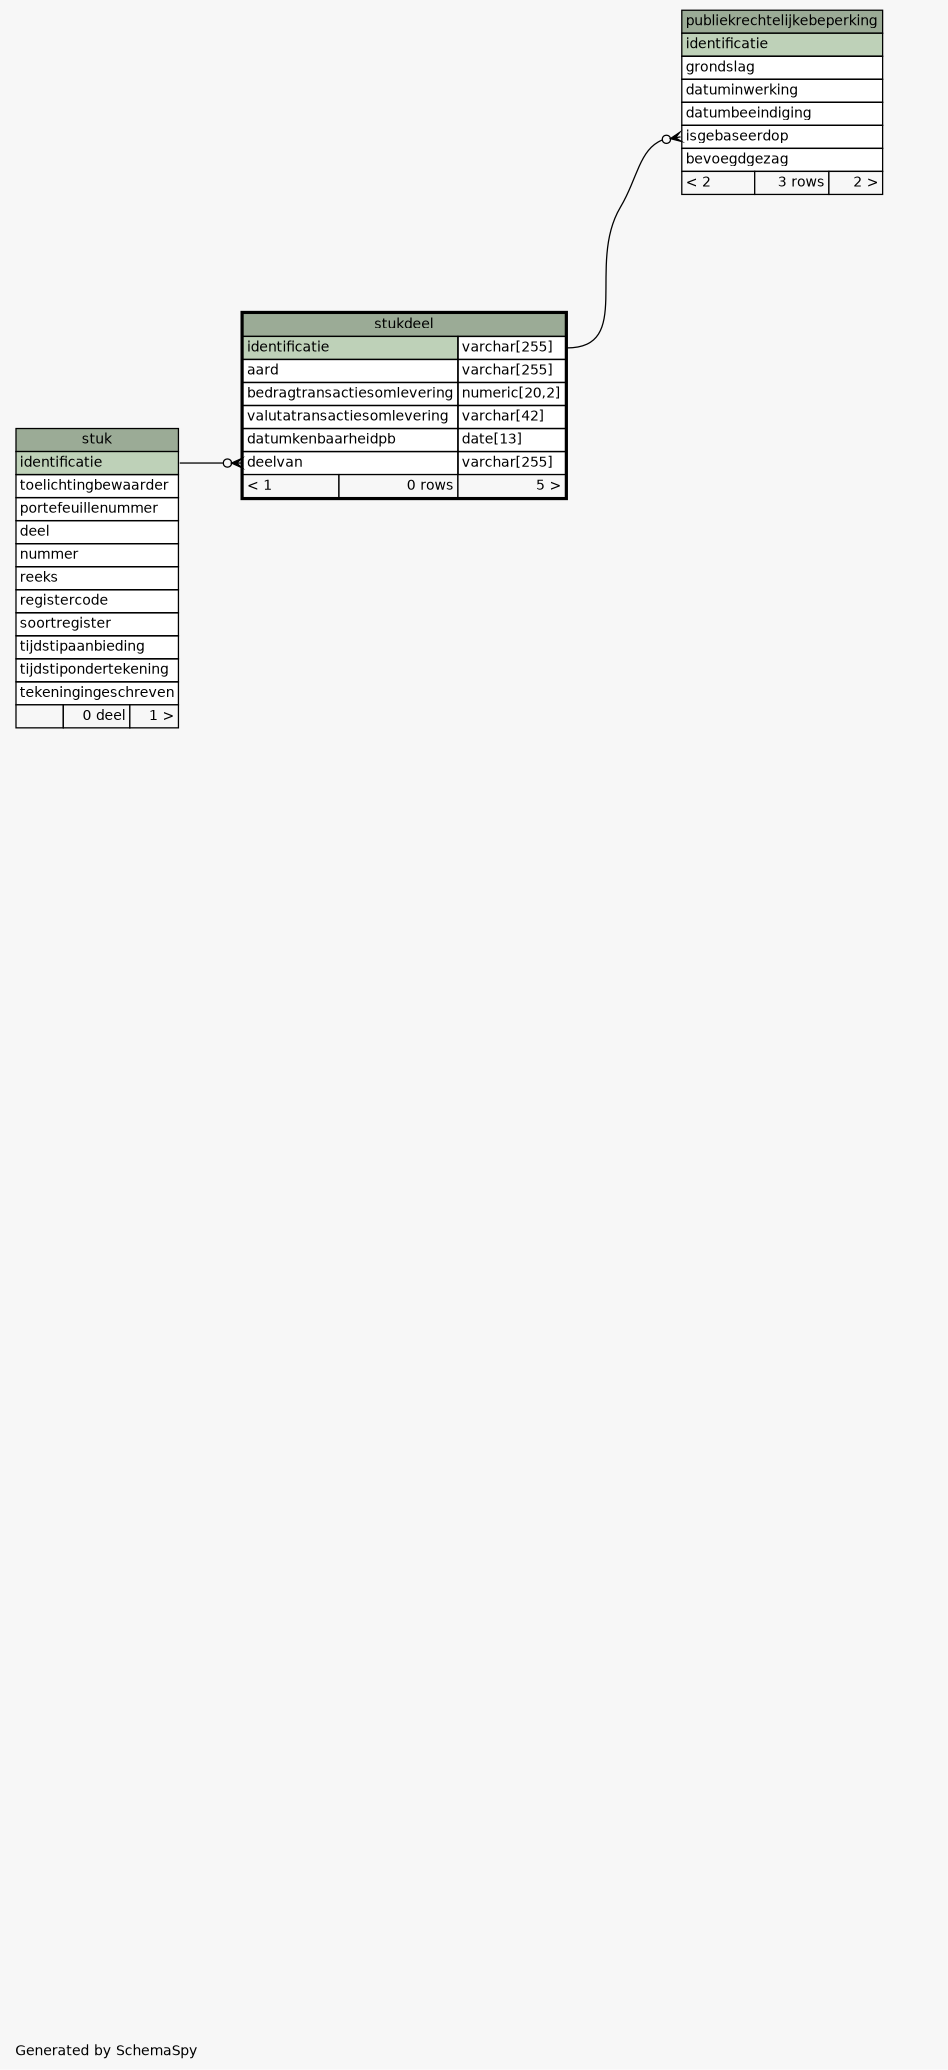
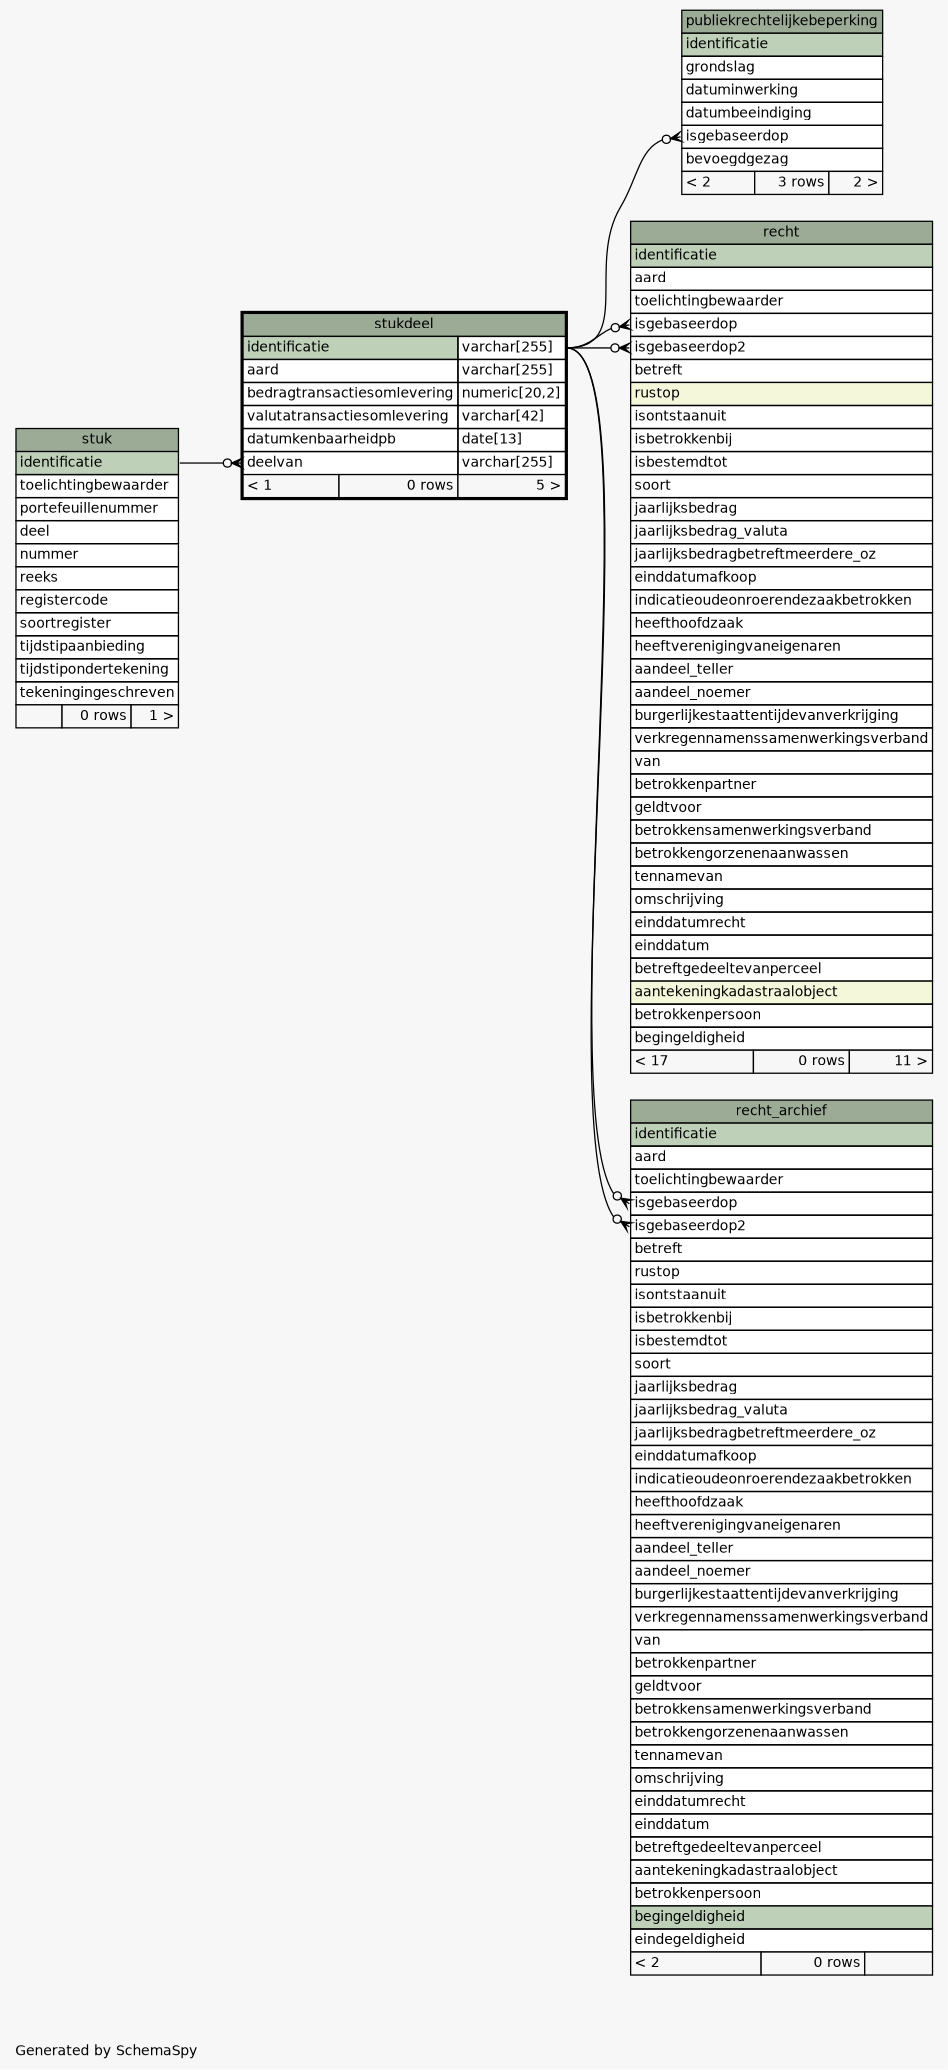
node "recht": added
node "stuk": text "0 deel" -> "0 rows"
node "recht_archief": added
